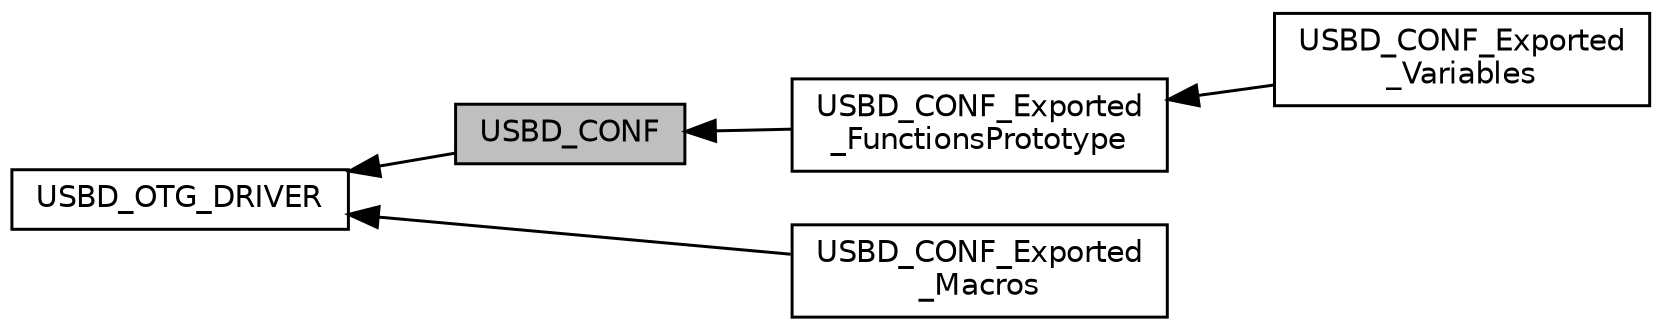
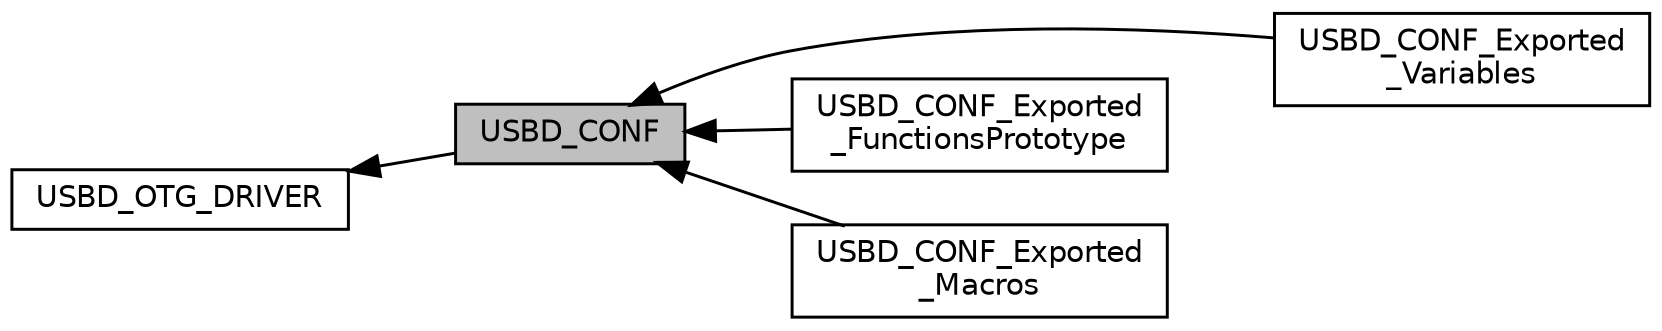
edge "USBD_CONF_Exported _Variables" -> "USBD_CONF_Exported _FunctionsPrototype": now "USBD_CONF_Exported _Variables" -> "USBD_CONF"
edge "USBD_CONF_Exported _Macros" -> "USBD_OTG_DRIVER": now "USBD_CONF_Exported _Macros" -> "USBD_CONF"
